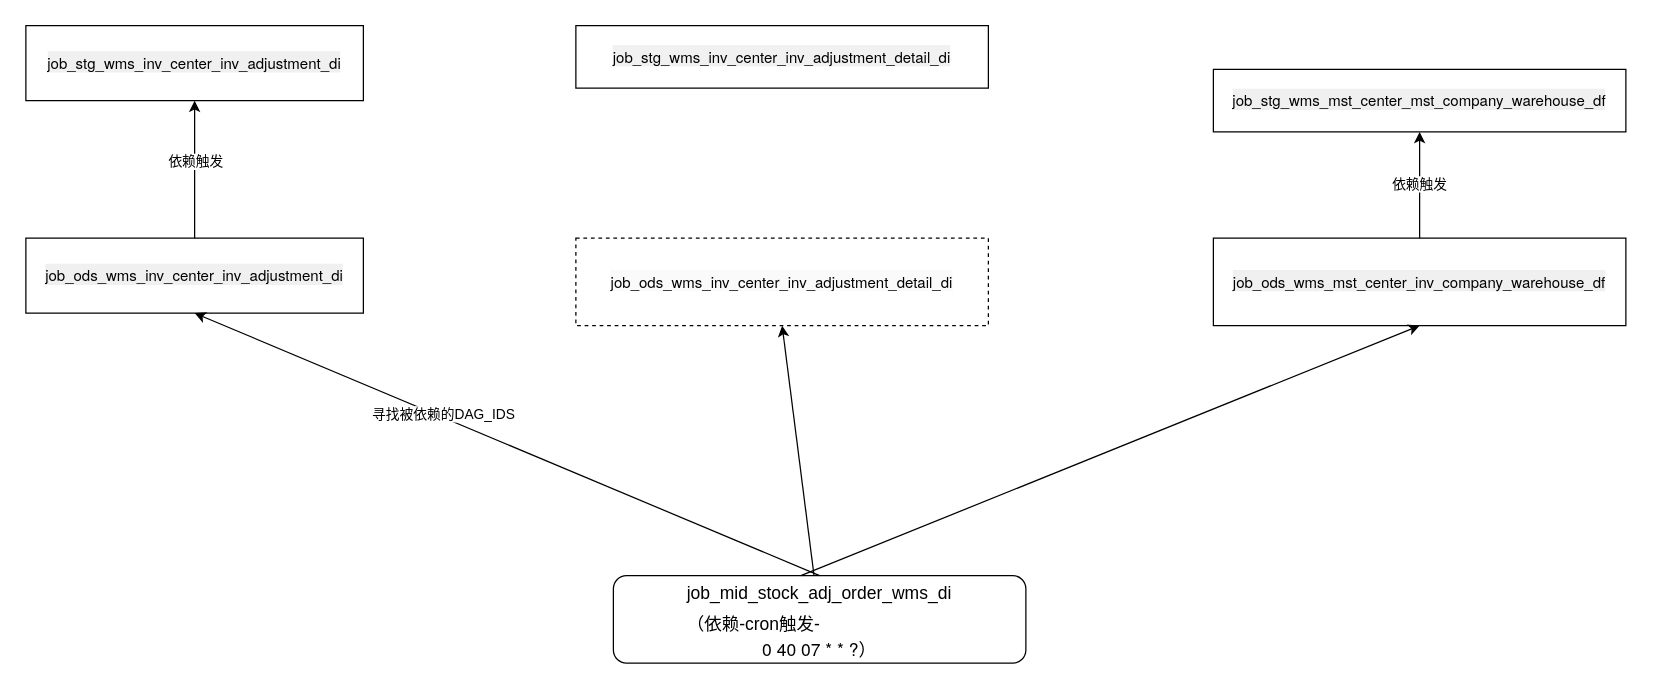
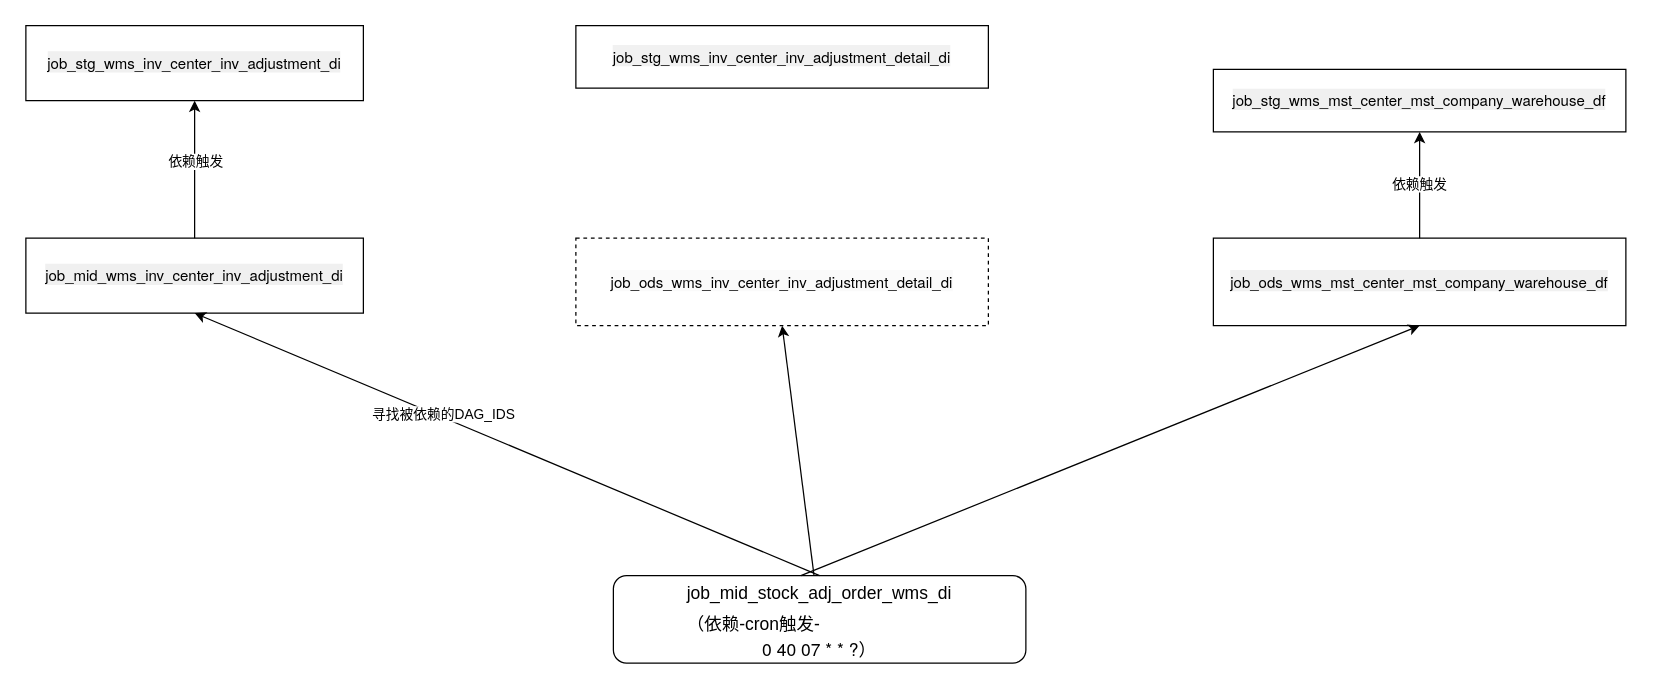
node "job_ods_wms_inv_center_inv_adjustment_di": label "job_ods_wms_inv_center_inv_adjustment_di" -> "job_mid_wms_inv_center_inv_adjustment_di"
node "job_ods_wms_mst_center_inv_company_warehouse_df": label "job_ods_wms_mst_center_inv_company_warehouse_df" -> "job_ods_wms_mst_center_mst_company_warehouse_df"
